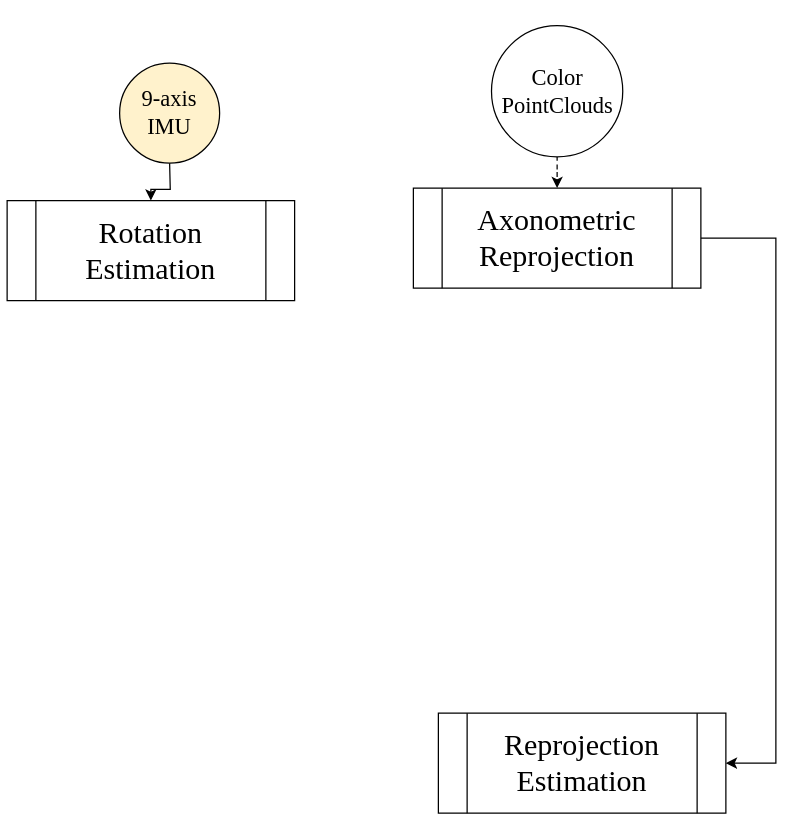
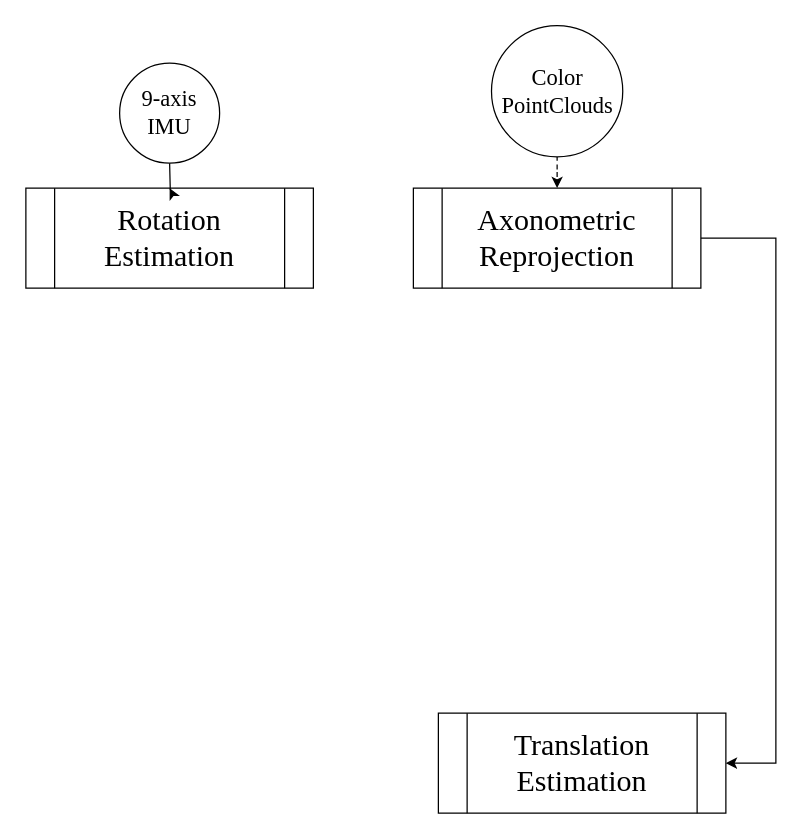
node "9-axis IMU": fillcolor #fff2cc -> #ffffff
node "Rotation Estimation": moved (151, 251) -> (169, 238)
node "Reprojection Estimation": label "Reprojection Estimation" -> "Translation Estimation"
